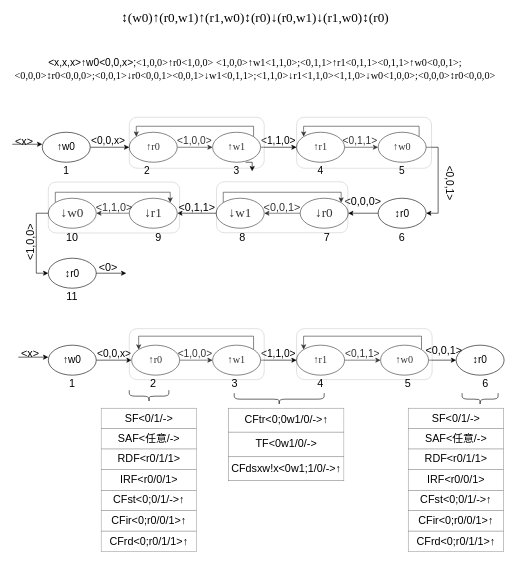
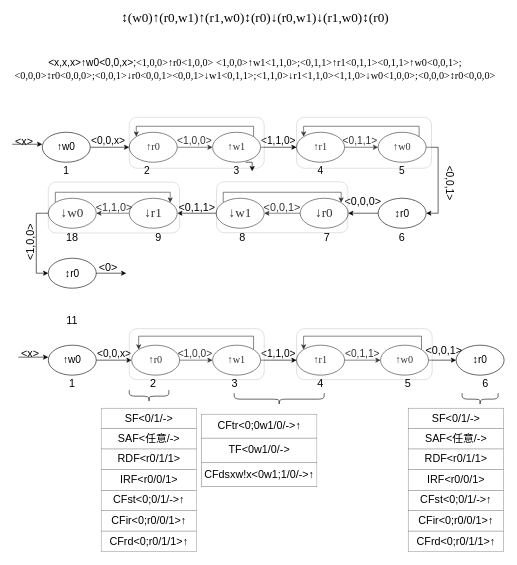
node "10": label "10" -> "18"
node "11": moved (72, 297) -> (72, 321)
node "CFtr<0;0w1/0/->↑ TF<0w1/0/-> CFdsxw!x<0w1;1/0/->↑": moved (287, 445) -> (260, 451)
